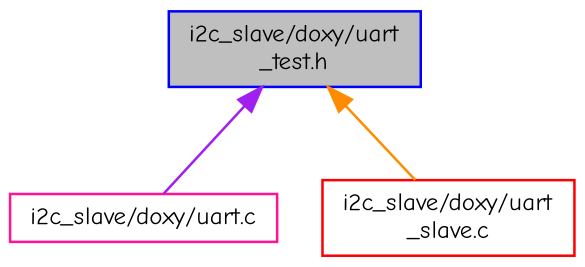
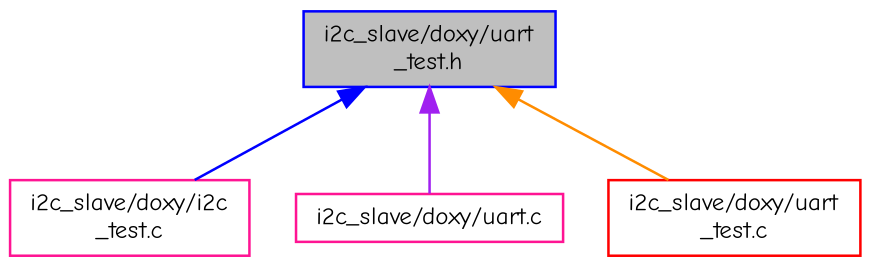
node "i2c_slave/doxy/i2c _test.c": added
node "i2c_slave/doxy/uart _slave.c": label "i2c_slave/doxy/uart _slave.c" -> "i2c_slave/doxy/uart _test.c"
